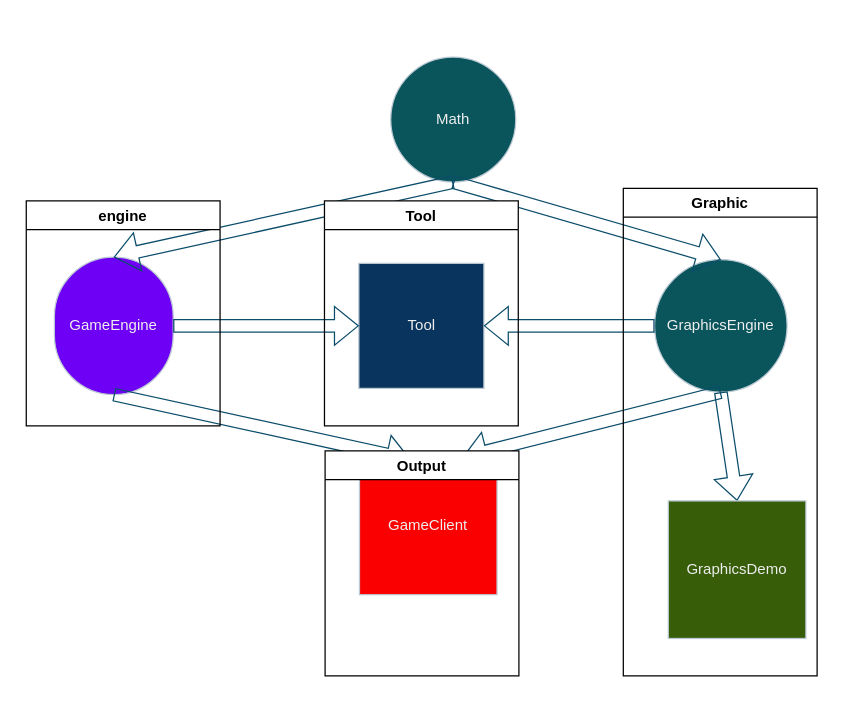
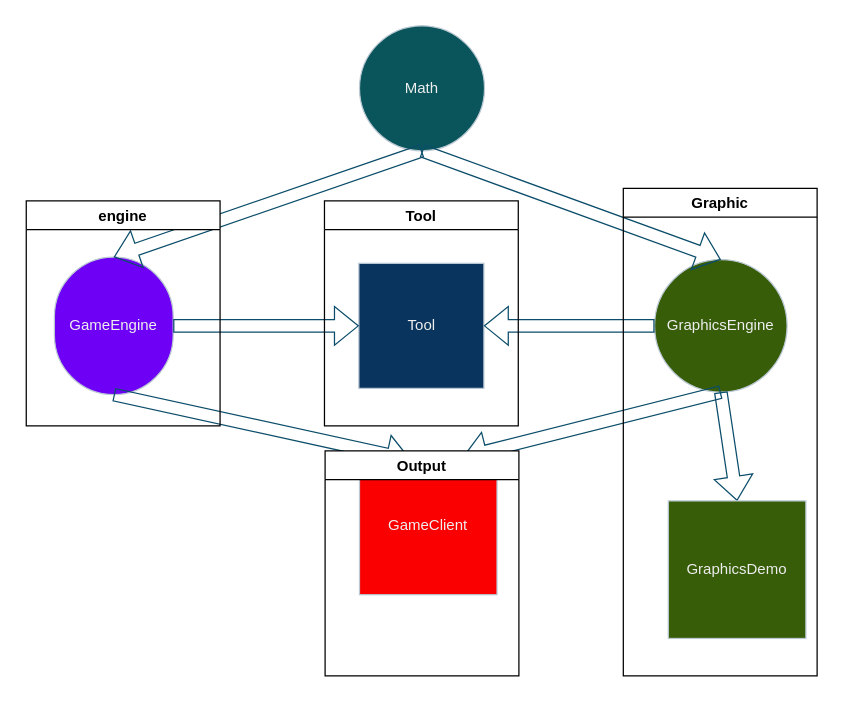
node "Math": moved (453, 119) -> (422, 88)
node "GraphicsEngine": fillcolor #09555b -> #375d09
